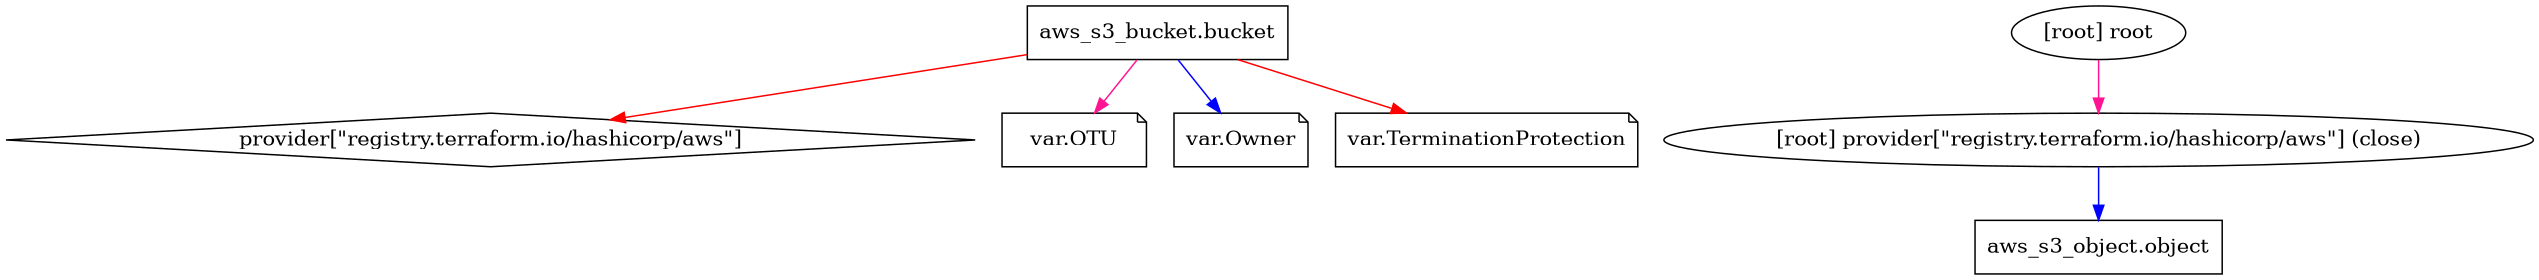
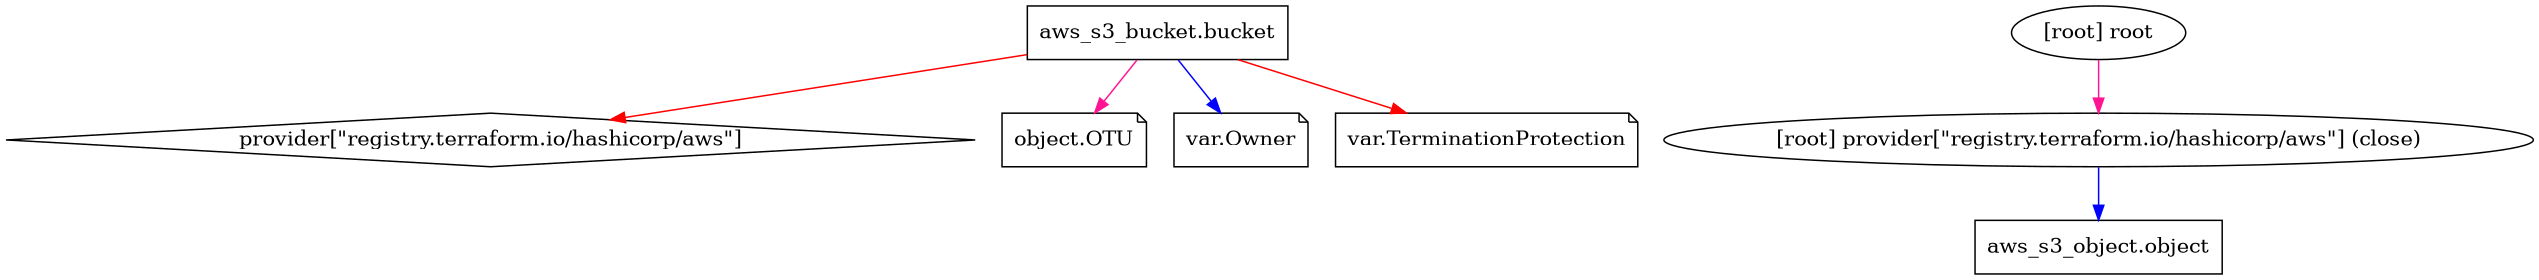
node "var.OTU": label "var.OTU" -> "object.OTU"
